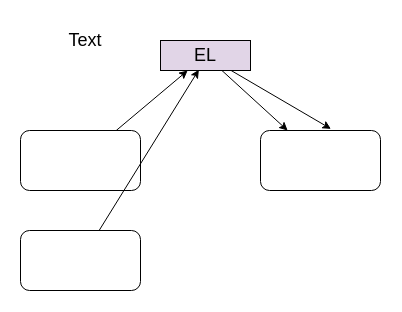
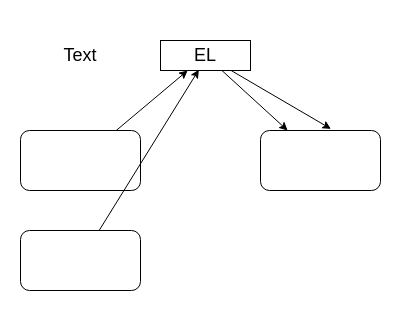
node "Text": moved (86, 41) -> (81, 56)
node "EL": fillcolor #e1d5e7 -> #ffffff
